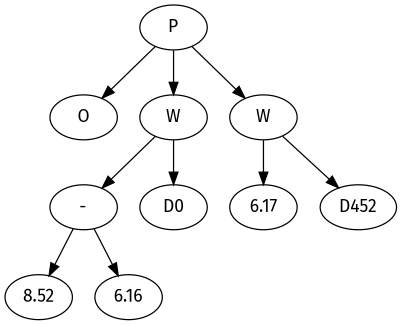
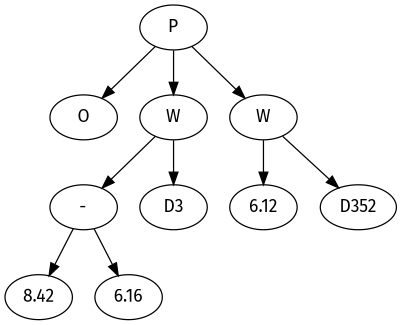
node "D0": label "D0" -> "D3"
node "6.17": label "6.17" -> "6.12"
node "D452": label "D452" -> "D352"
node "8.52": label "8.52" -> "8.42"
